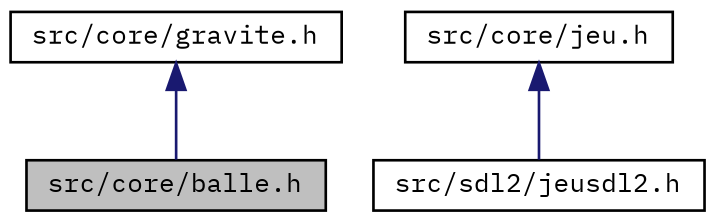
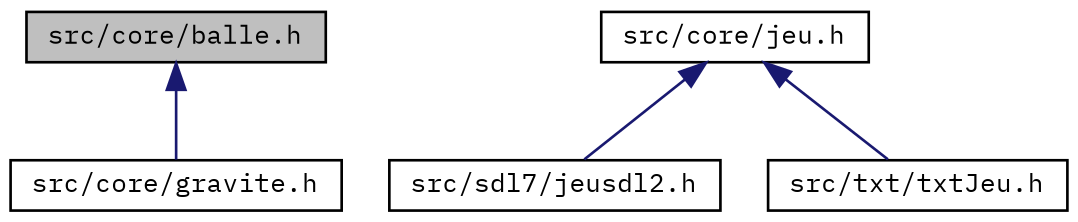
edge "src/core/balle.h" -> "src/core/gravite.h": reversed
node "src/sdl2/jeusdl2.h": label "src/sdl2/jeusdl2.h" -> "src/sdl7/jeusdl2.h"
node "src/txt/txtJeu.h": added
